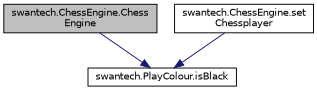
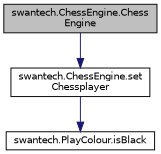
edge "swantech.ChessEngine.Chess Engine" -> "swantech.PlayColour.isBlack": now "swantech.ChessEngine.Chess Engine" -> "swantech.ChessEngine.set Chessplayer"
